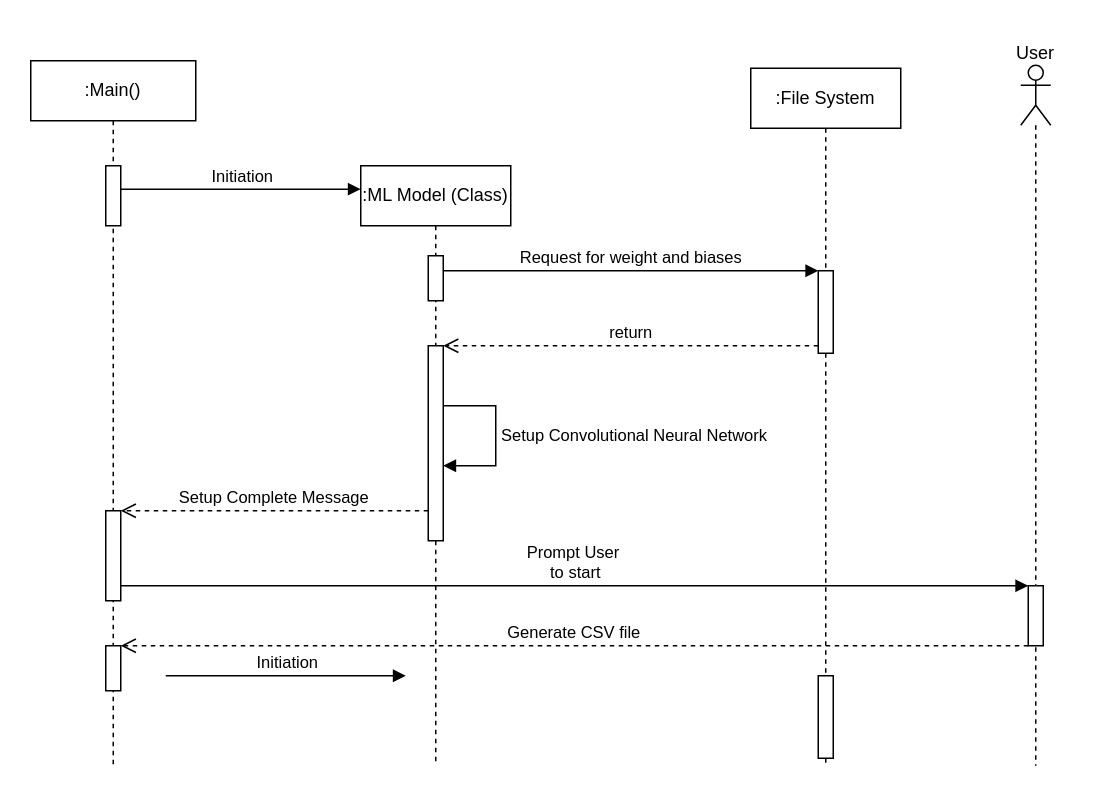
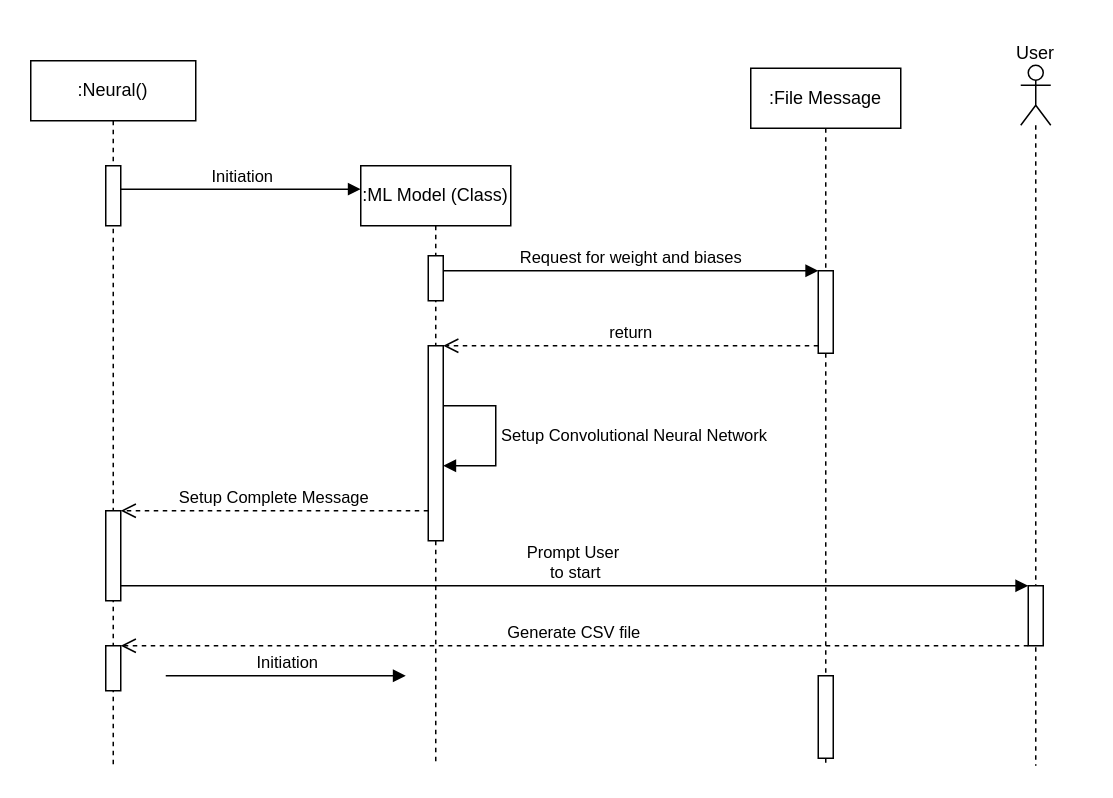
node ":Main()": label ":Main()" -> ":Neural()"
node ":File System": label ":File System" -> ":File Message"
